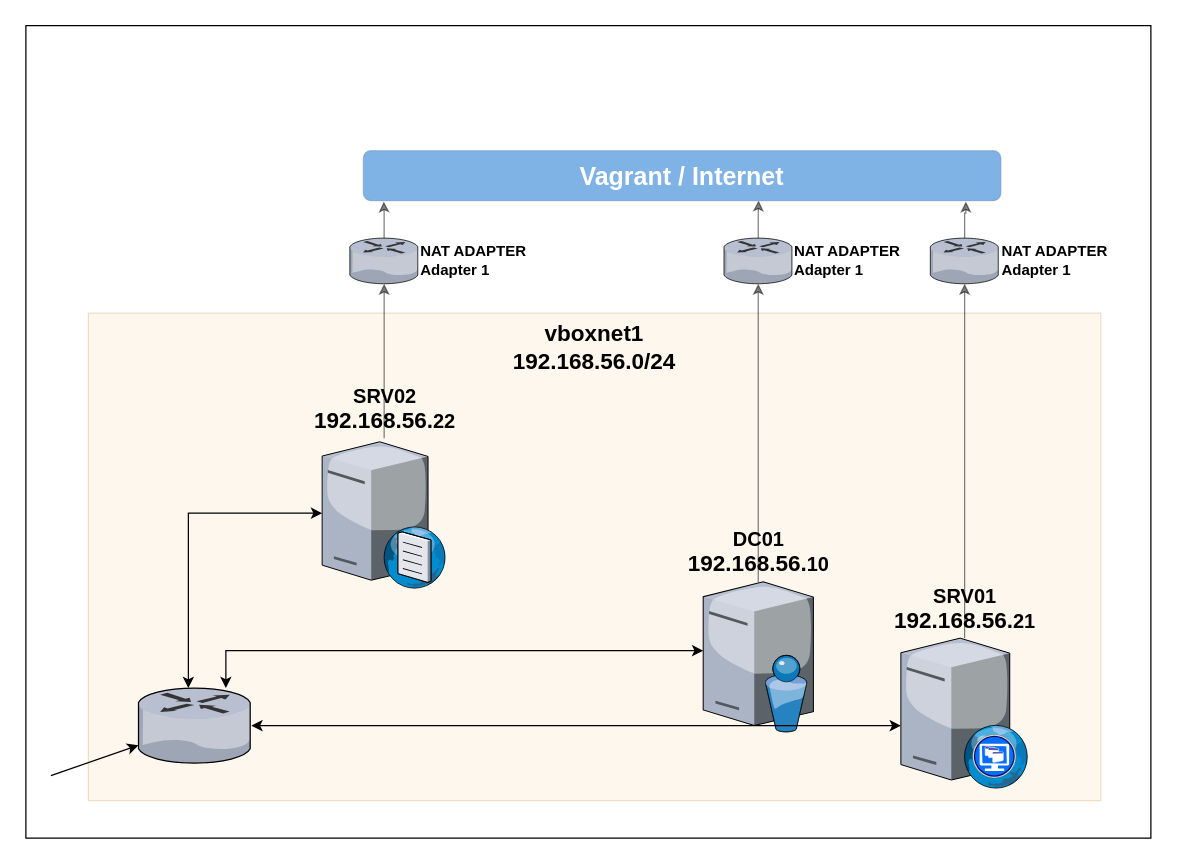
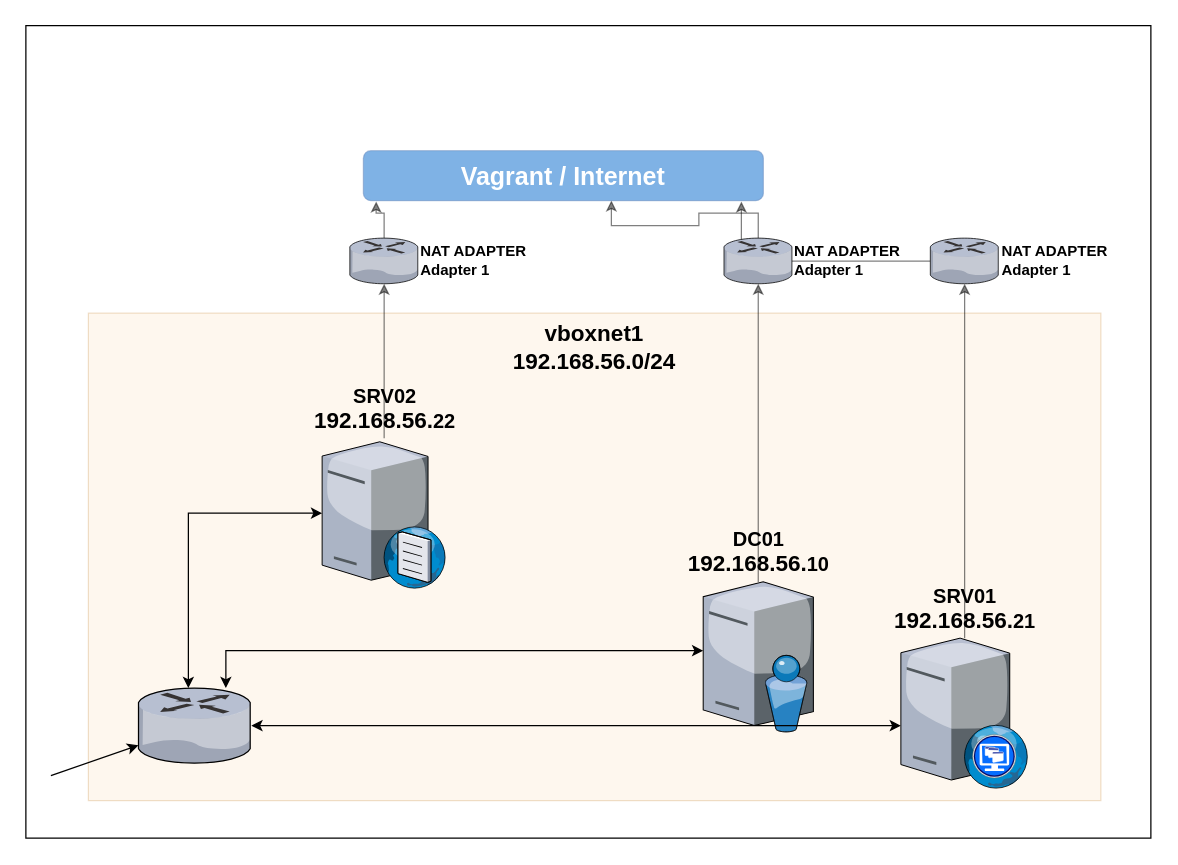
node "Vagrant / Internet": size 638x50 -> 400x50
